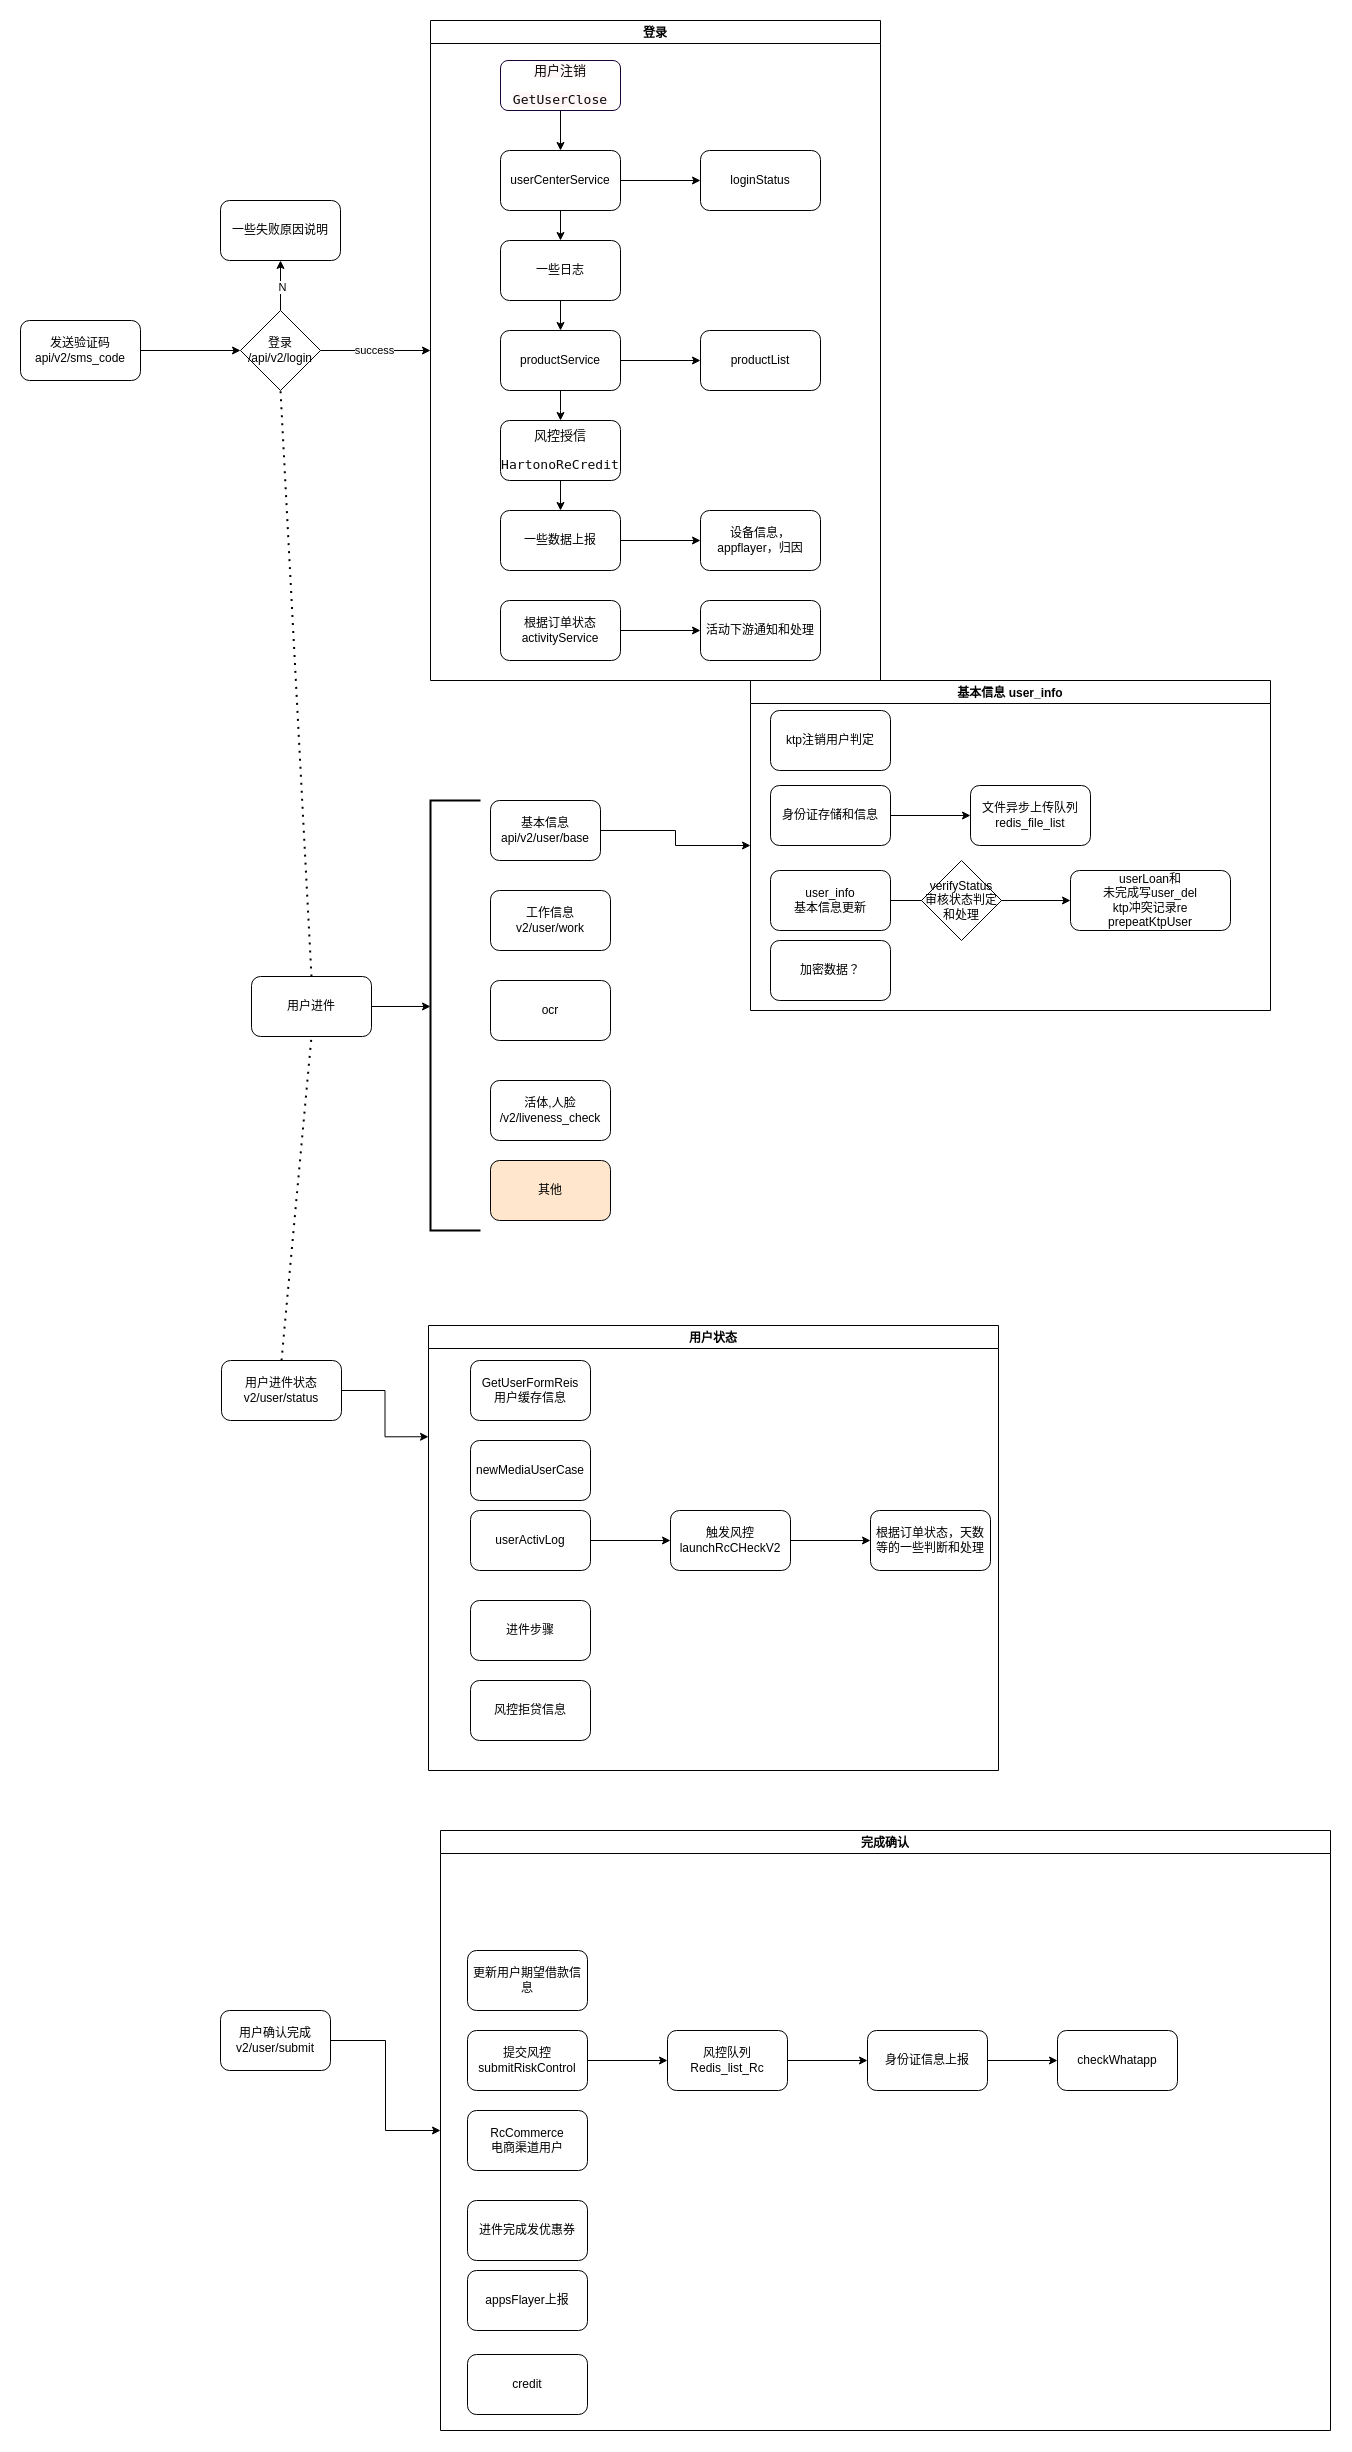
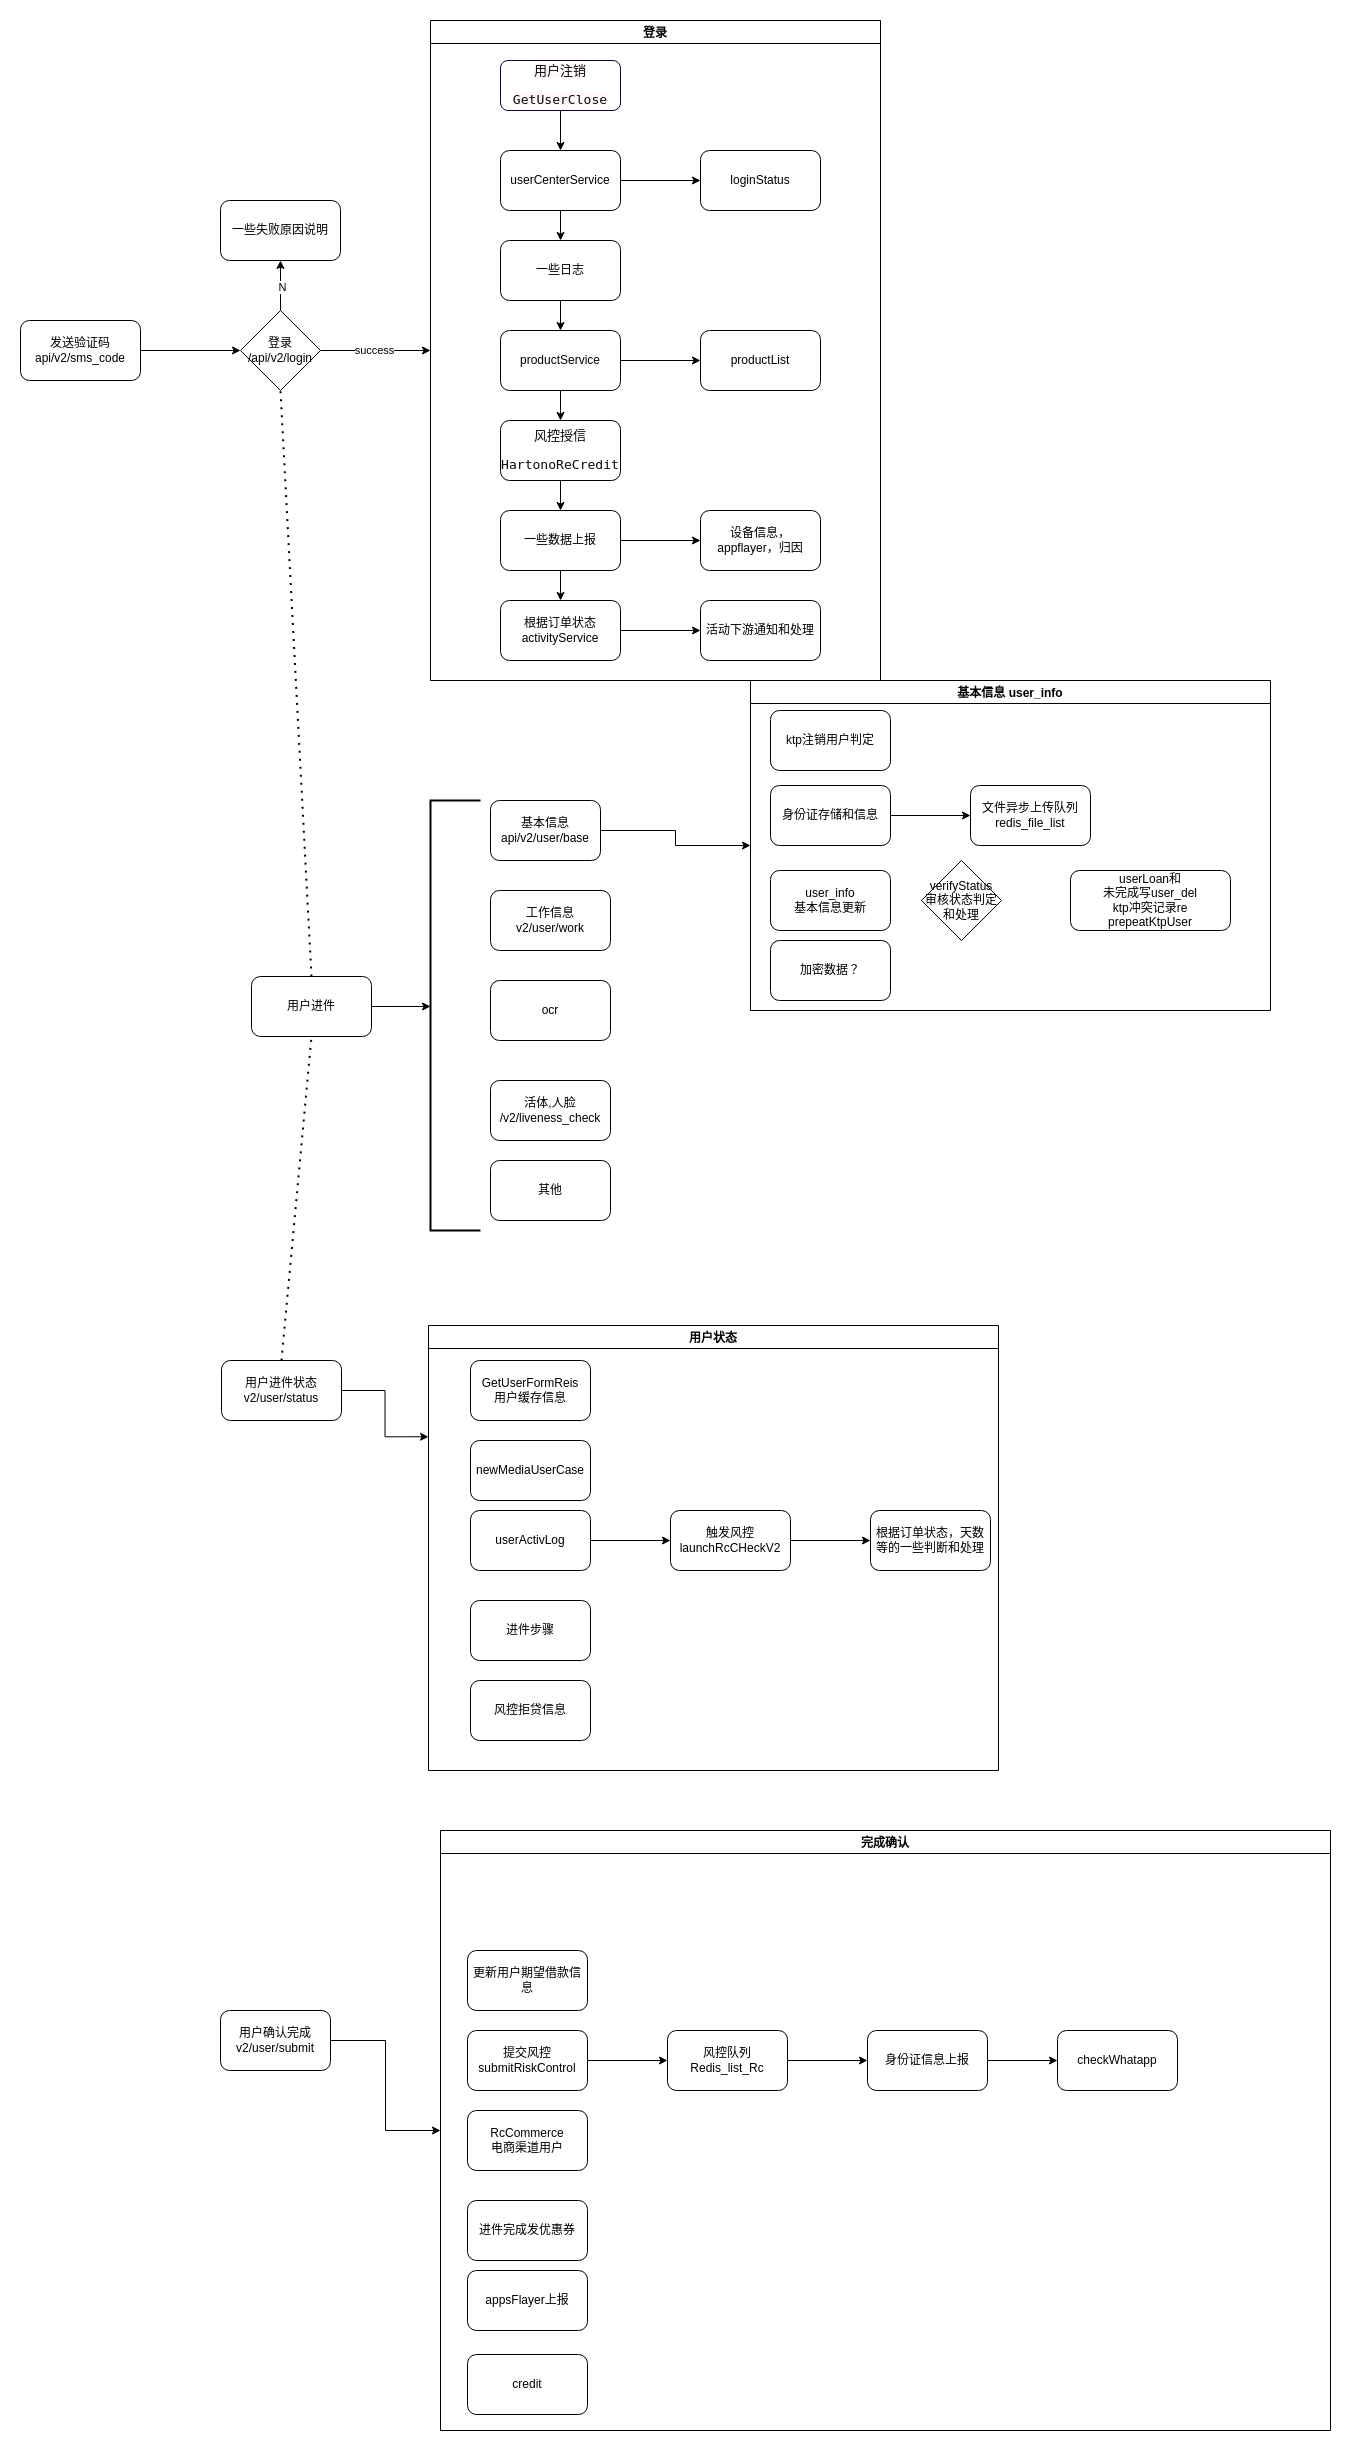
edge "一些数据上报" -> "根据订单状态 activityService": added
edge "user_info 基本信息更新" -> "userLoan和 未完成写user_del ktp冲突记录re prepeatKtpUser": removed
node "其他": fillcolor #ffe6cc -> #ffffff
